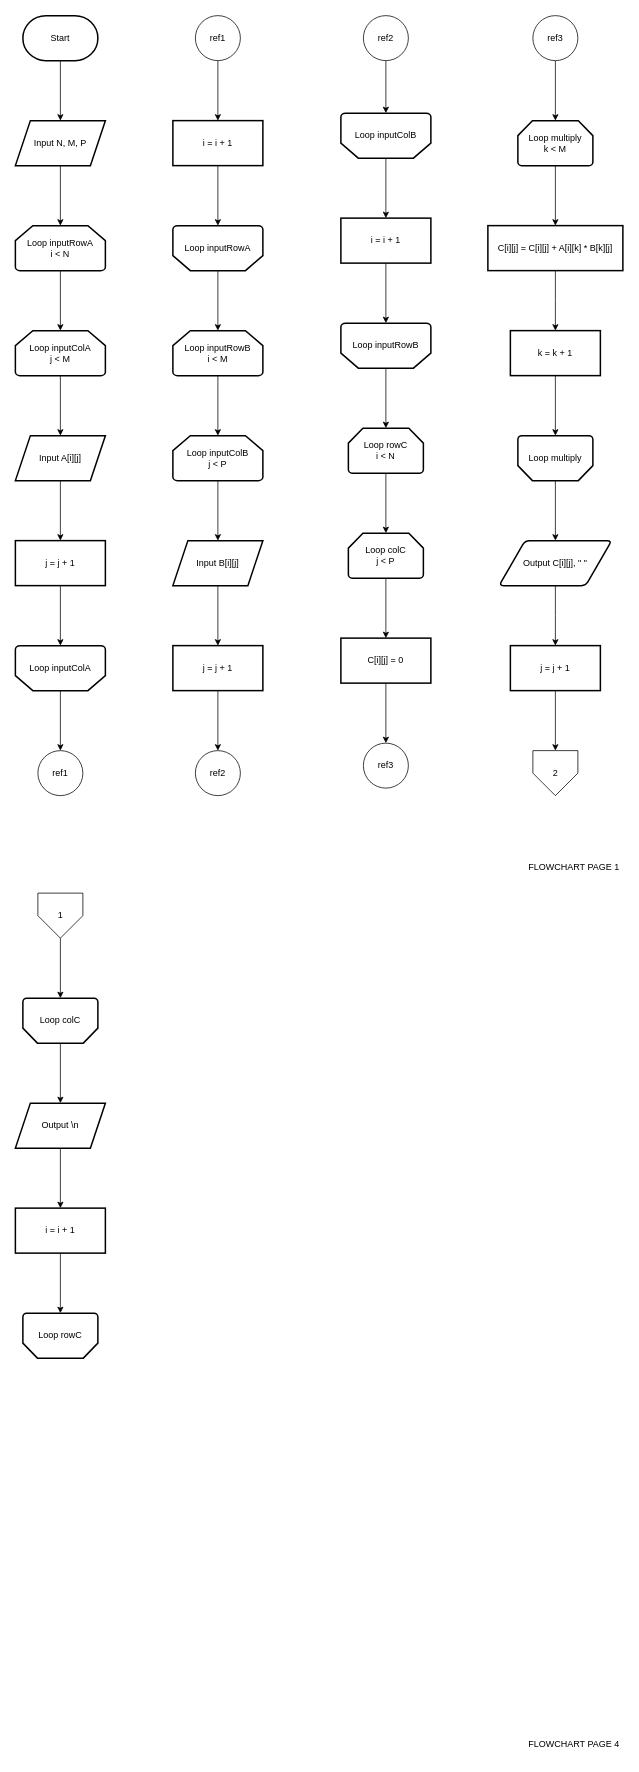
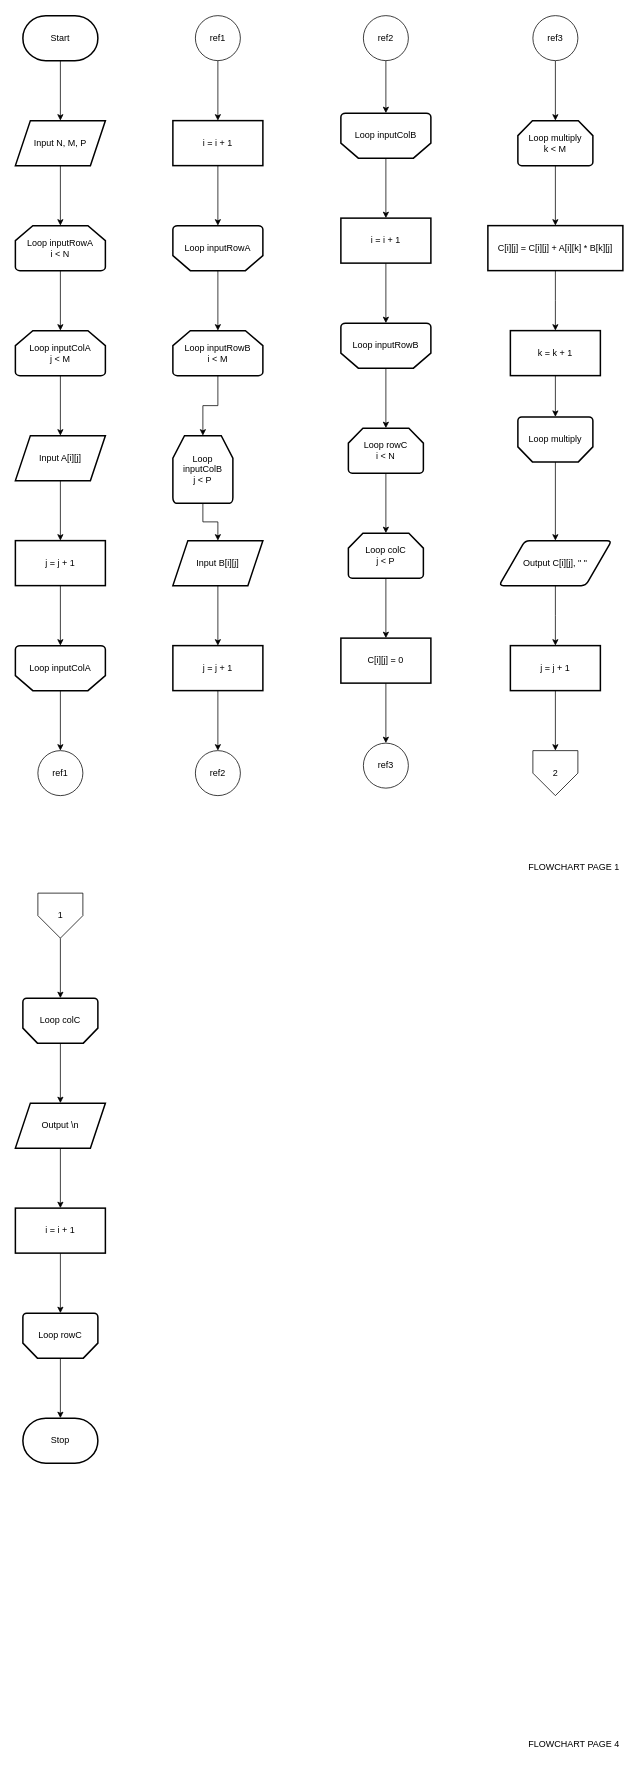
node "Loop inputColB j < P": size 90x45 -> 60x68
node "Loop multiply": moved (555, 458) -> (555, 439)
edge "Loop rowC" -> "Stop": added
node "Stop": added
